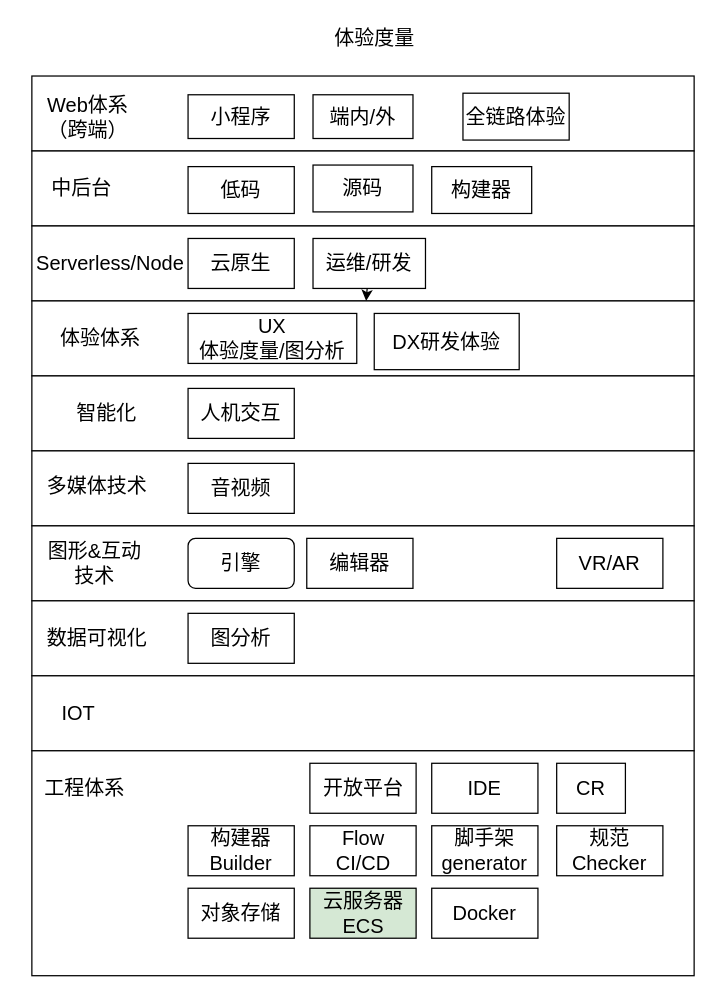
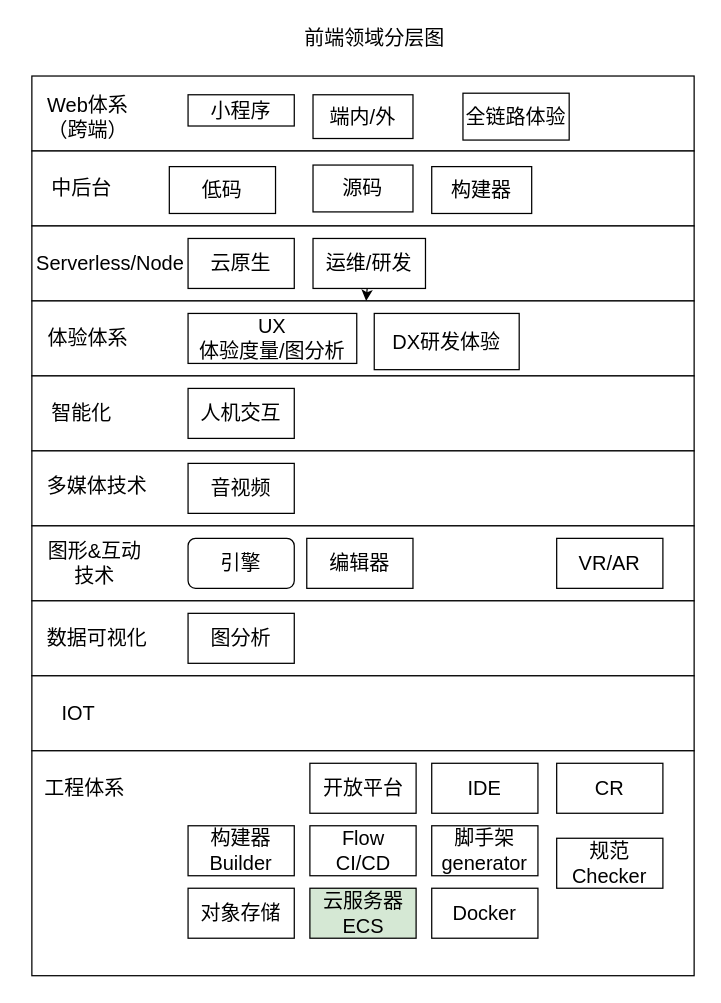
node "体验度量": label "体验度量" -> "前端领域分层图"
node "小程序": size 106x44 -> 106x31
node "低码": moved (241, 190) -> (223, 190)
node "体验体系": moved (101, 338) -> (88, 338)
node "智能化": moved (107, 413) -> (82, 413)
node "CR": size 69x50 -> 106x50
node "规范Checker": moved (610, 851) -> (610, 863)
